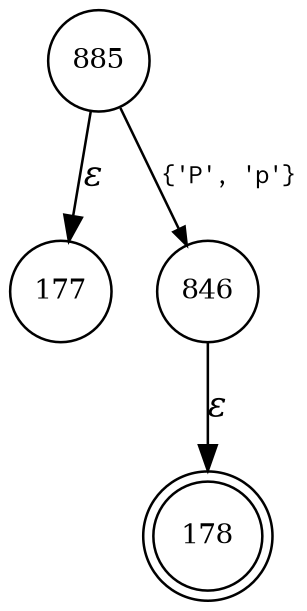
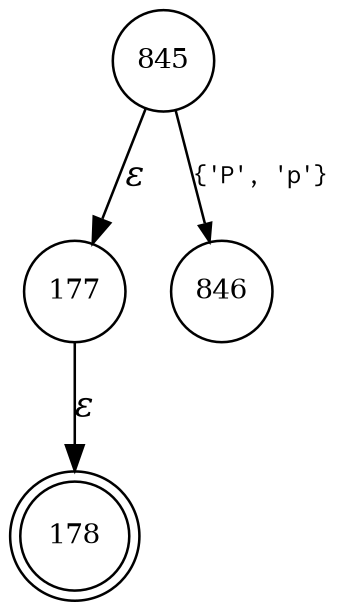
node "885": label "885" -> "845"
edge "846" -> "178": now "177" -> "178"
